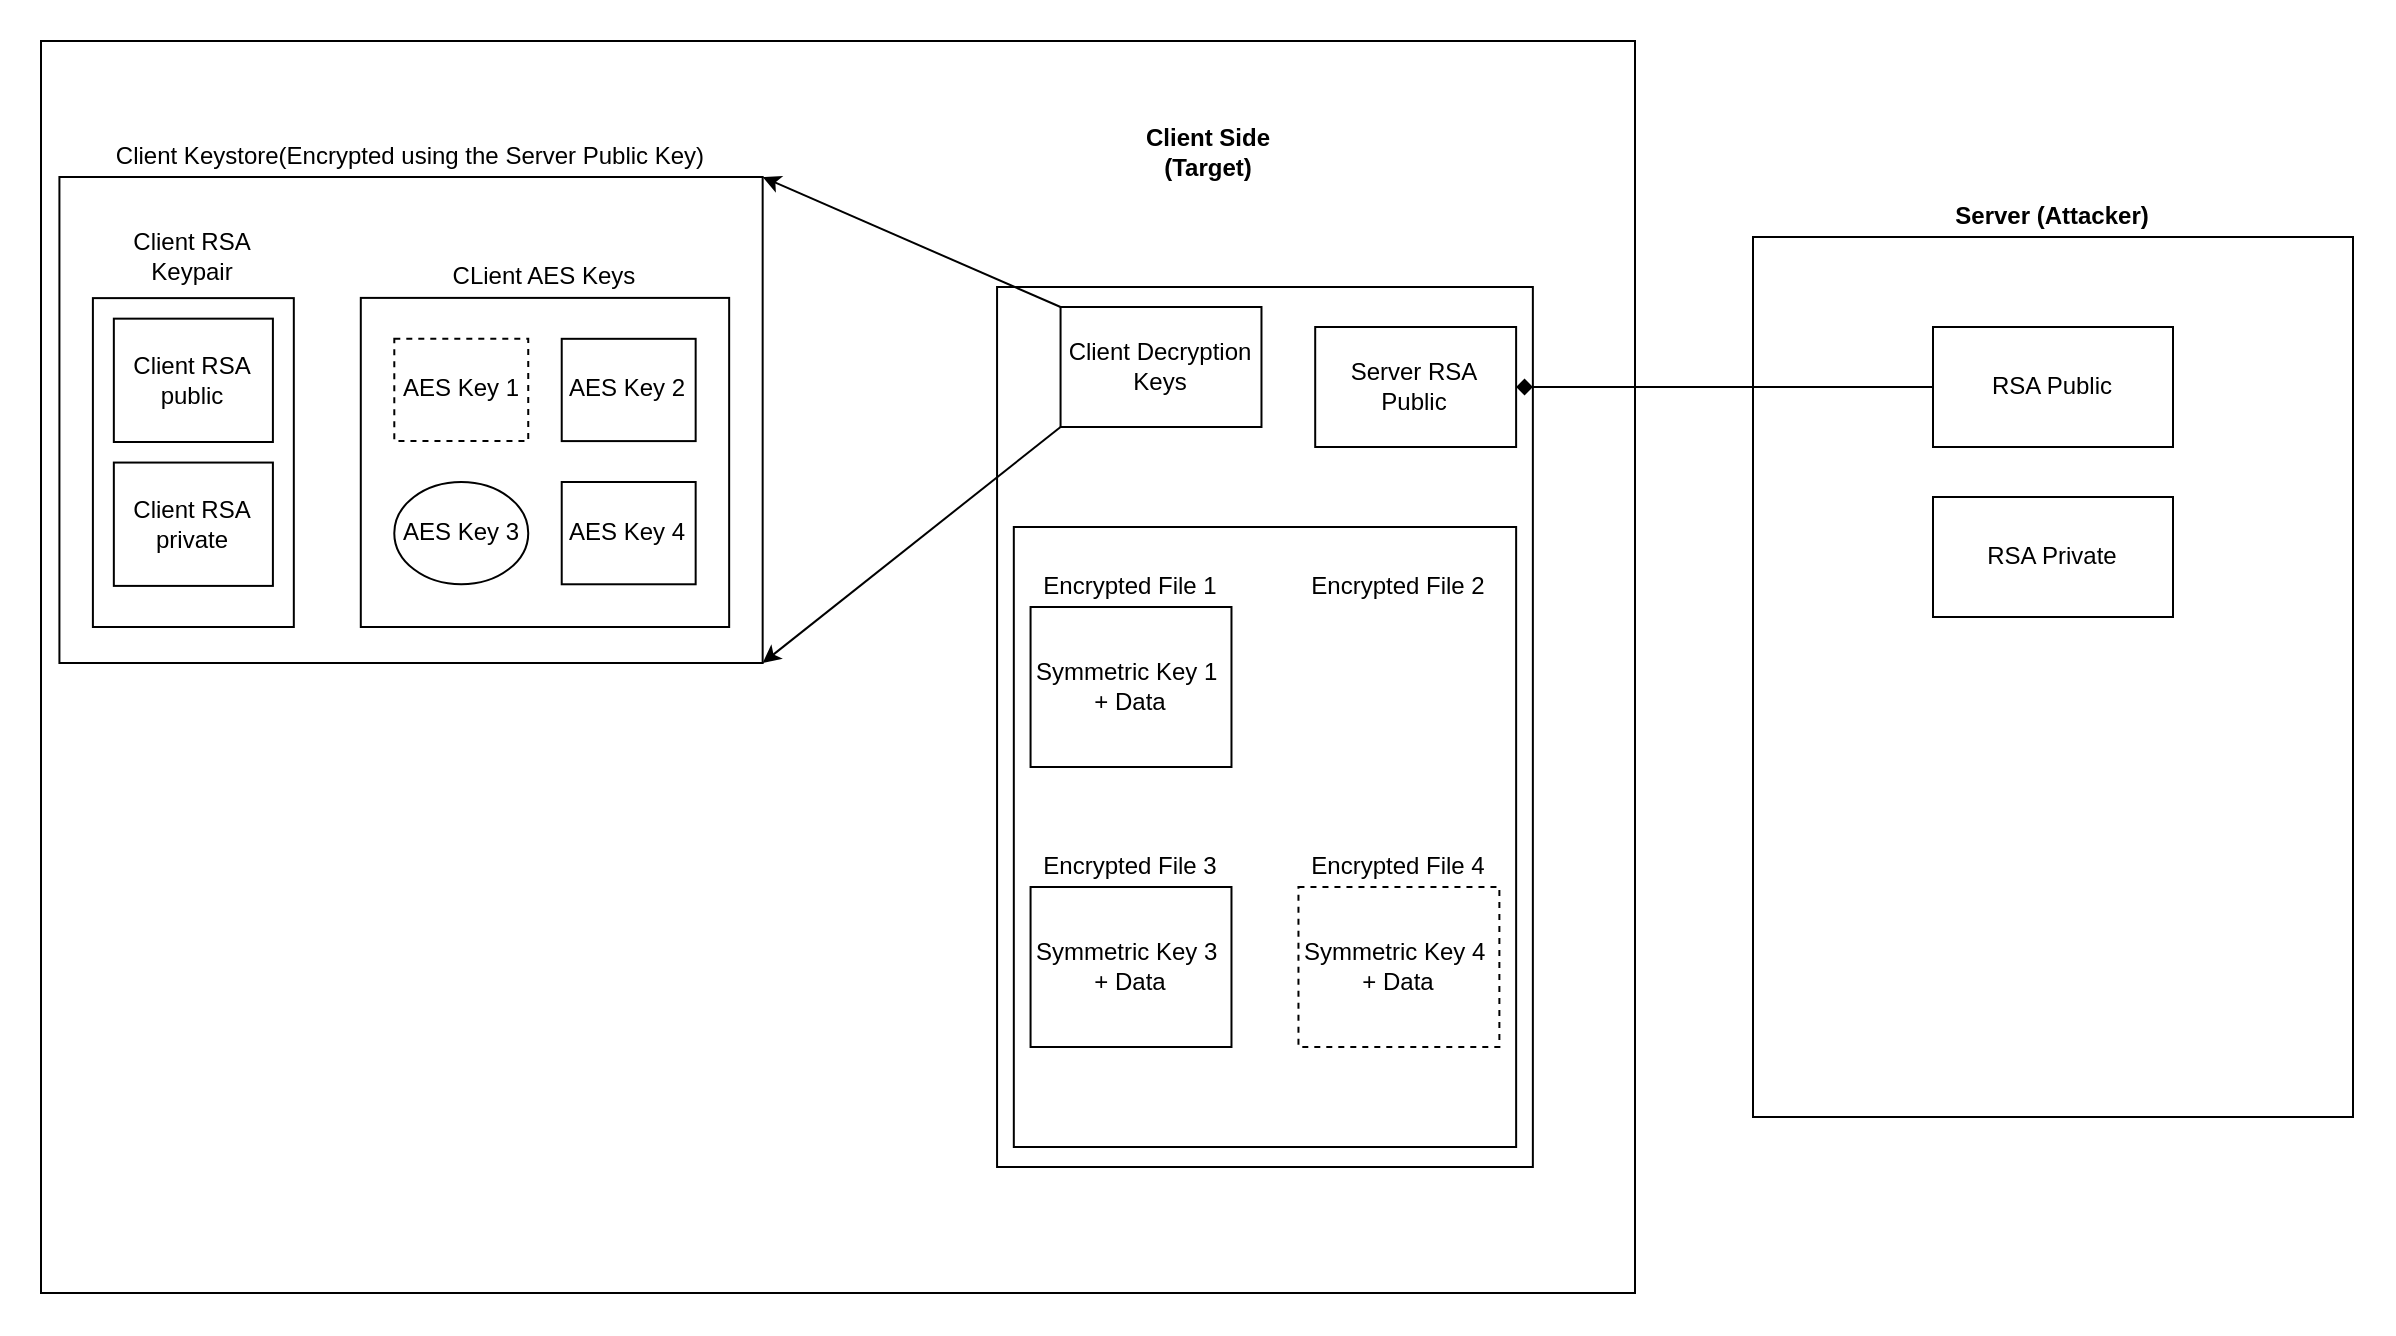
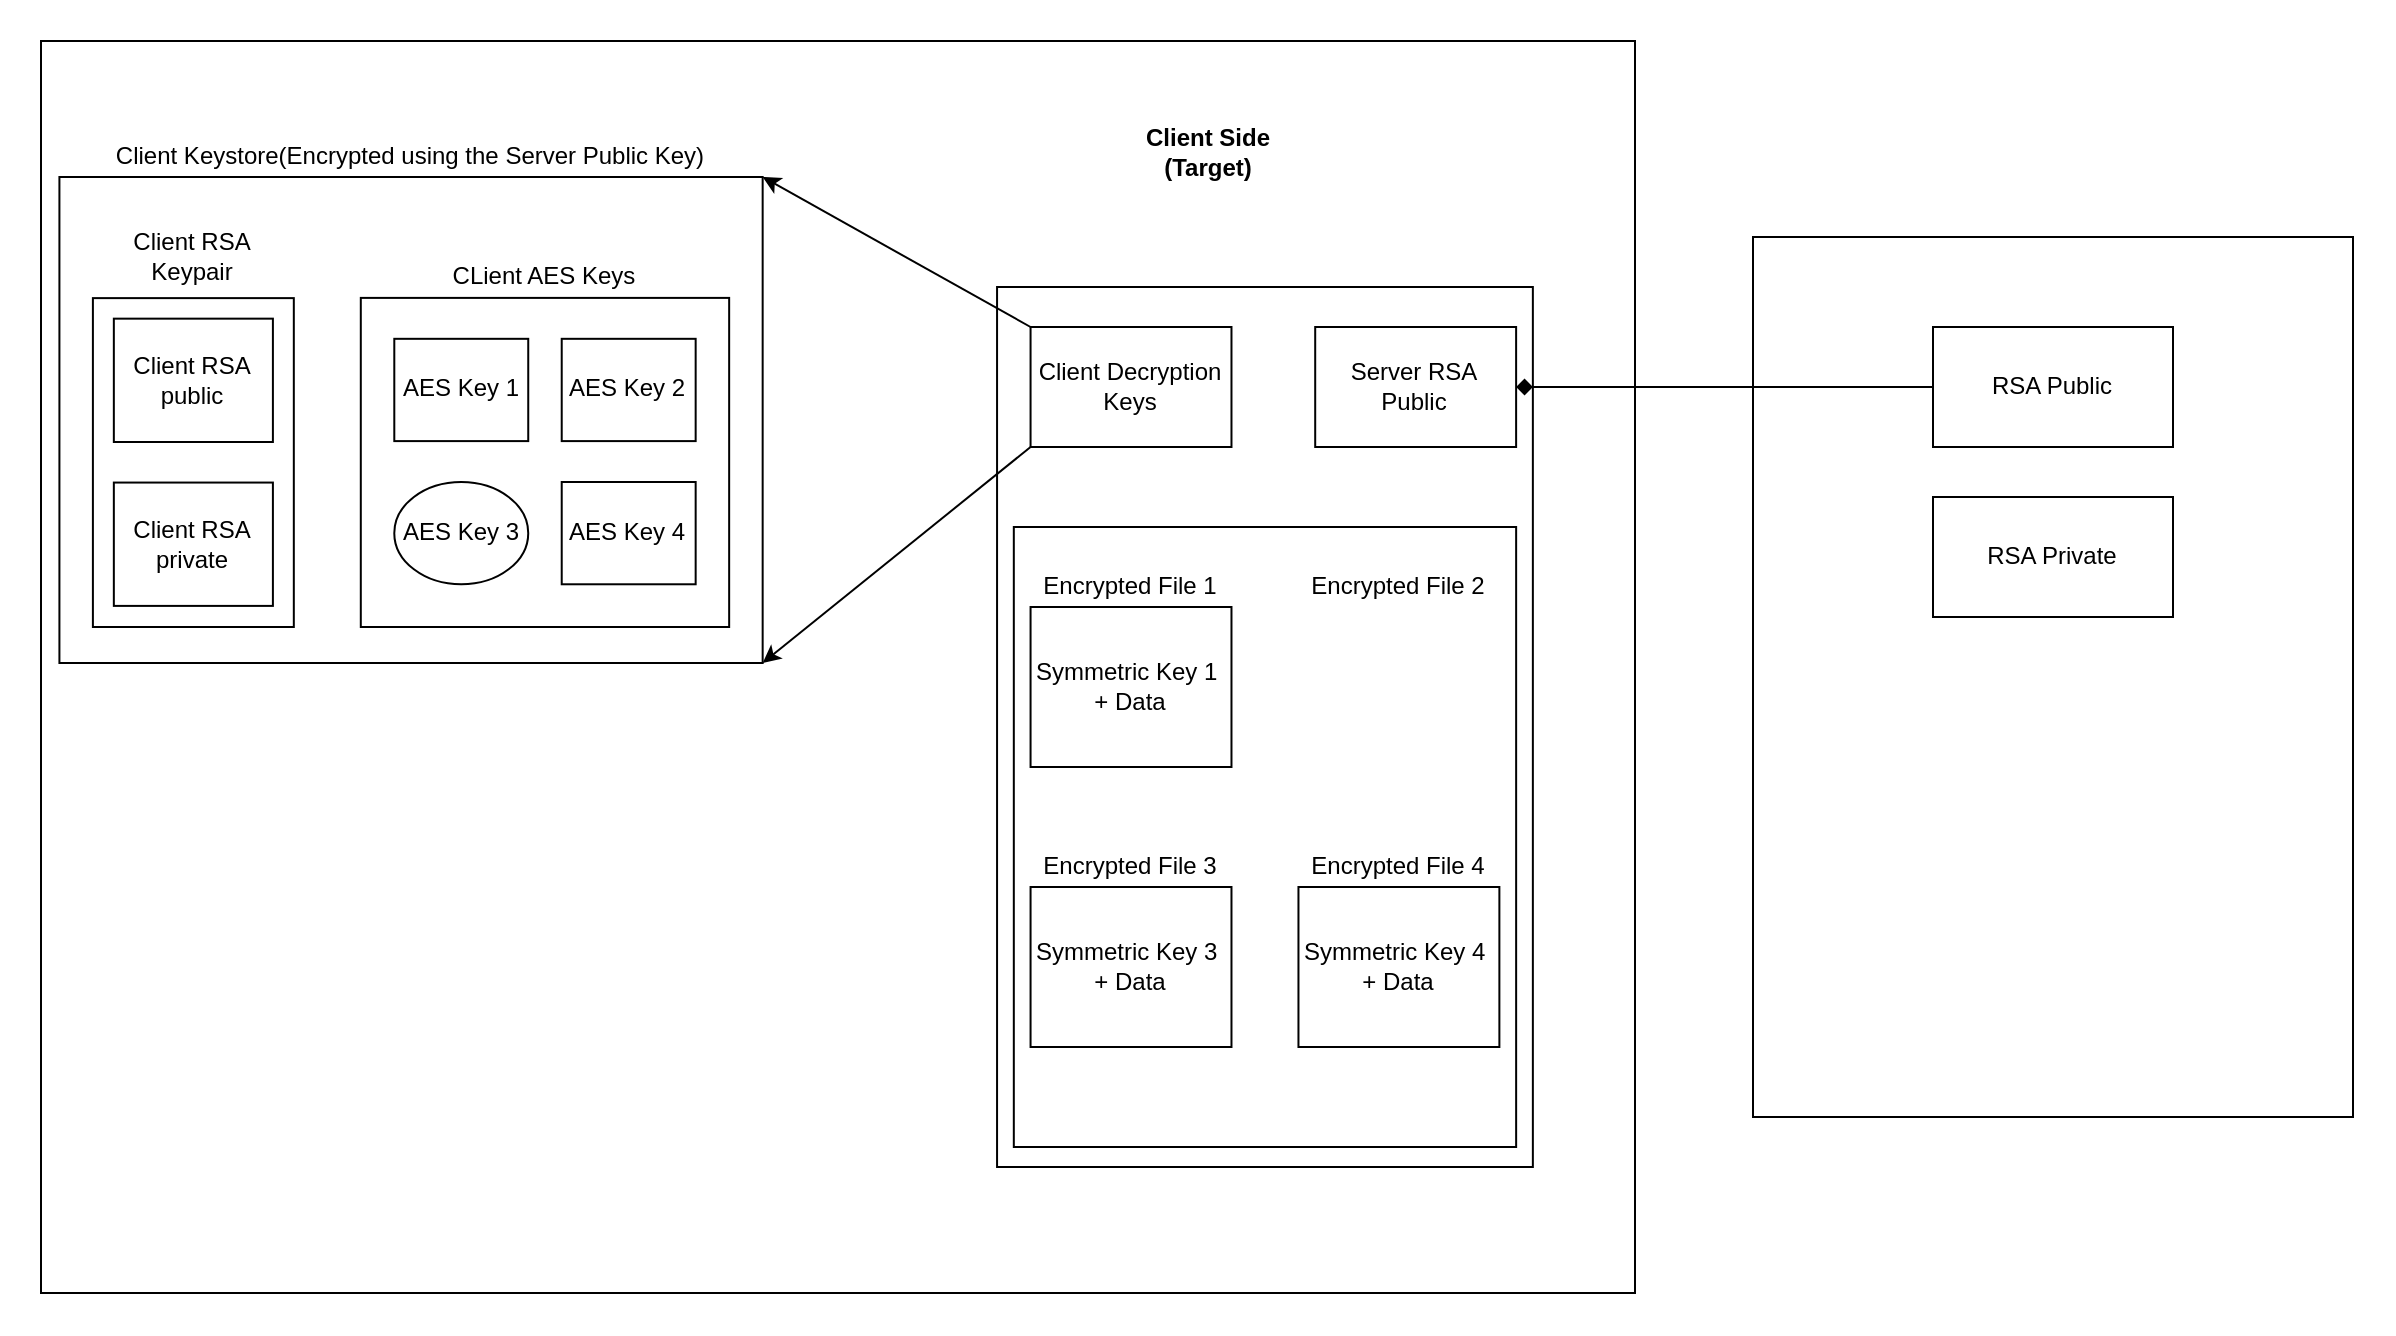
node "Server (Attacker)": removed
node "Client Decryption Keys": moved (1161, 367) -> (1131, 387)
node "AES Key 1": style dashed -> solid
node "Client RSA private": moved (193, 524) -> (193, 544)
node "Symmetric Key 4 + Data": style dashed -> solid
